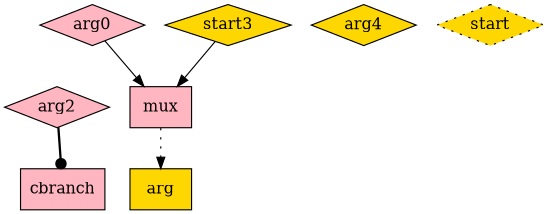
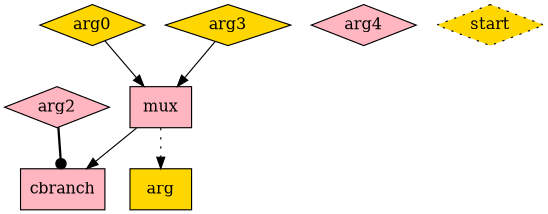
node "arg0": fillcolor lightpink -> gold
node "start3": label "start3" -> "arg3"
node "arg4": fillcolor gold -> lightpink
edge "mux" -- "cbranch": added
